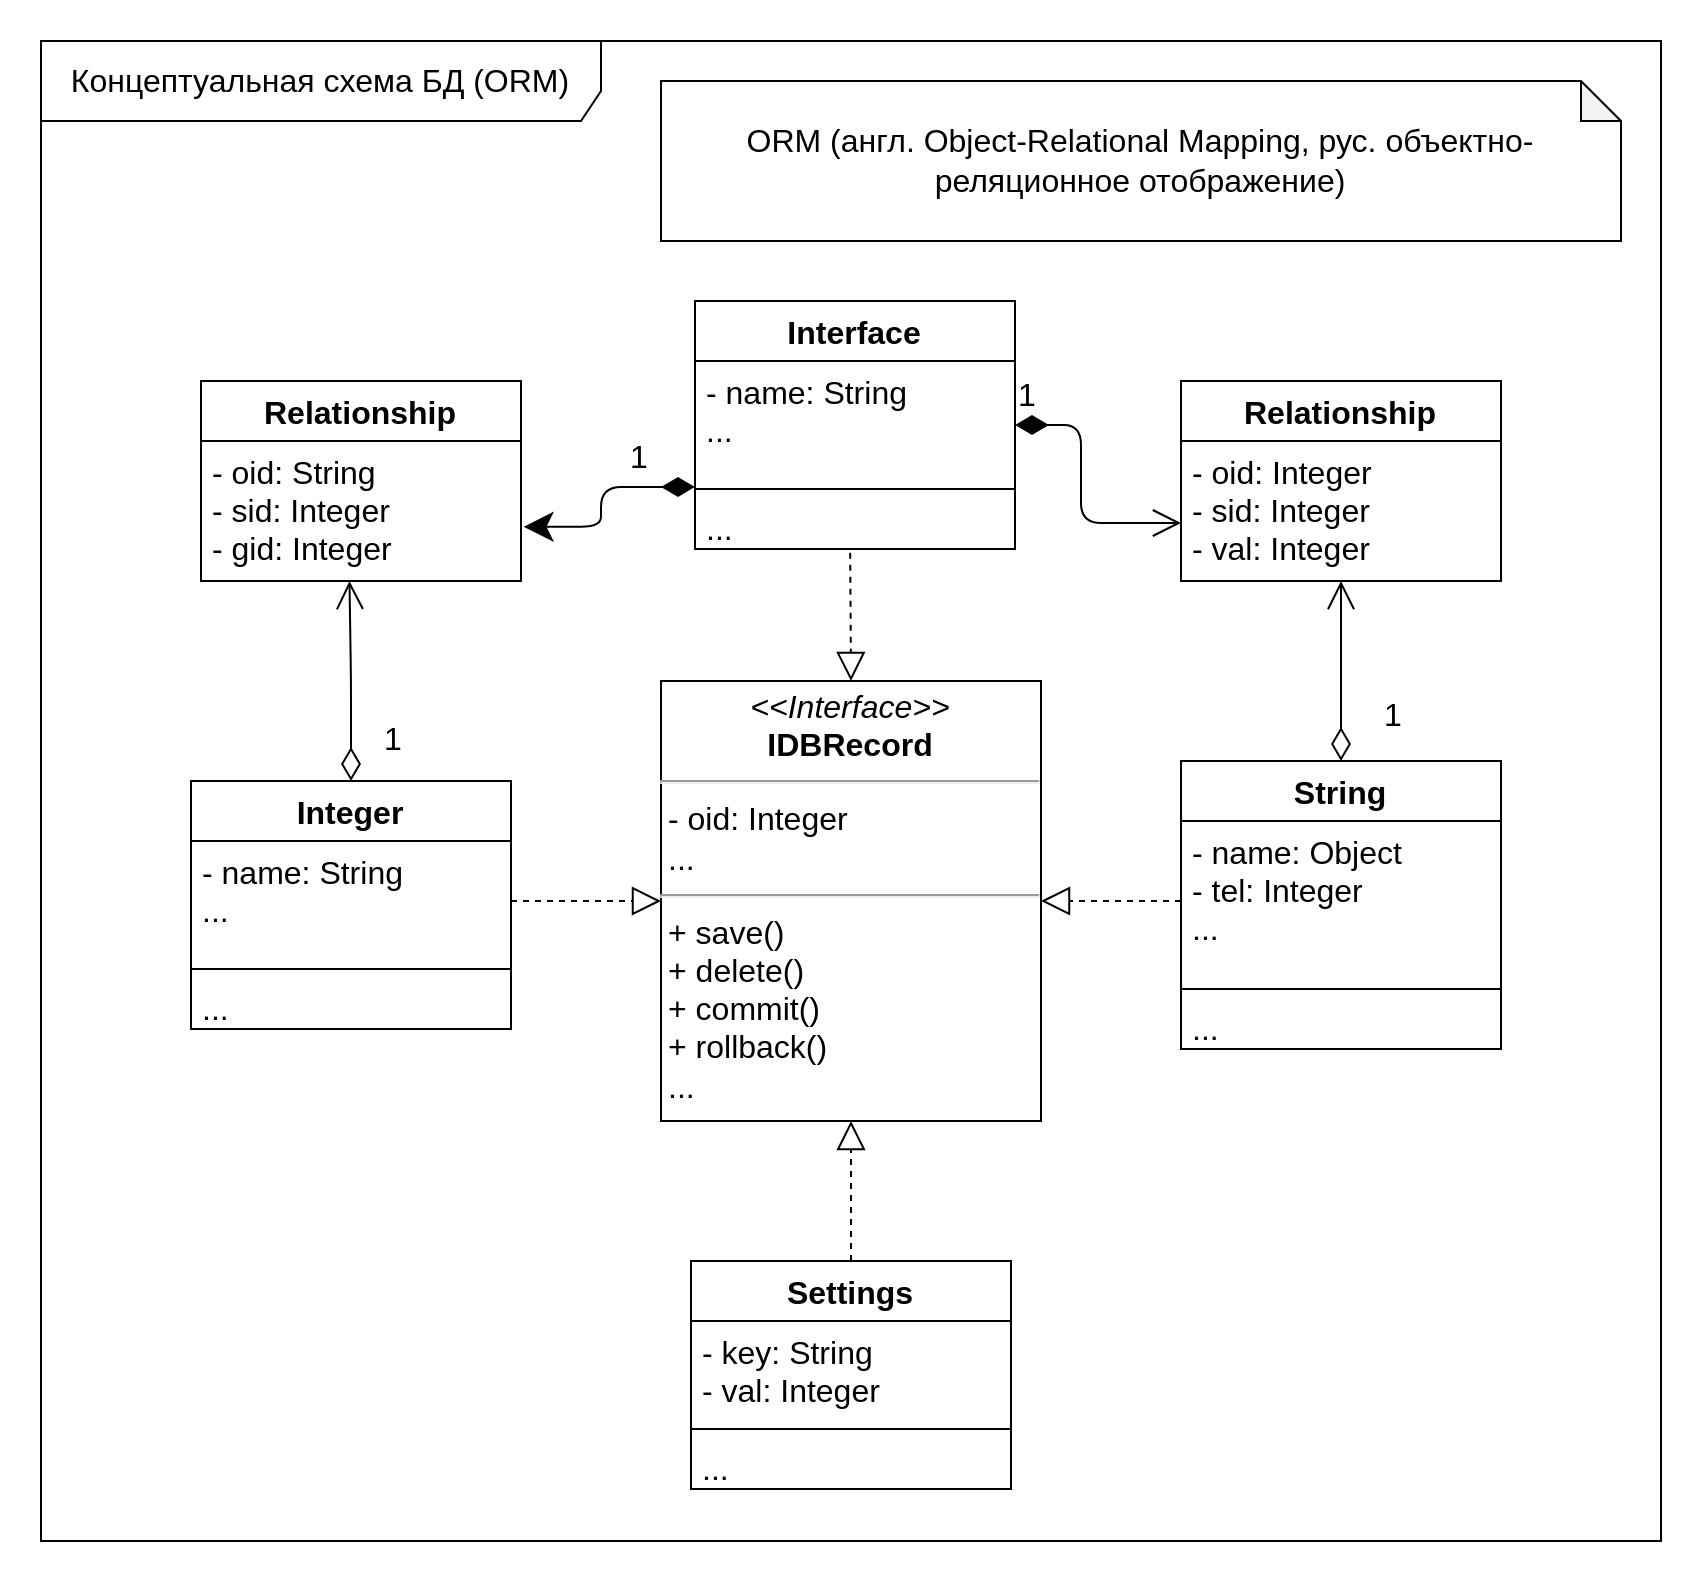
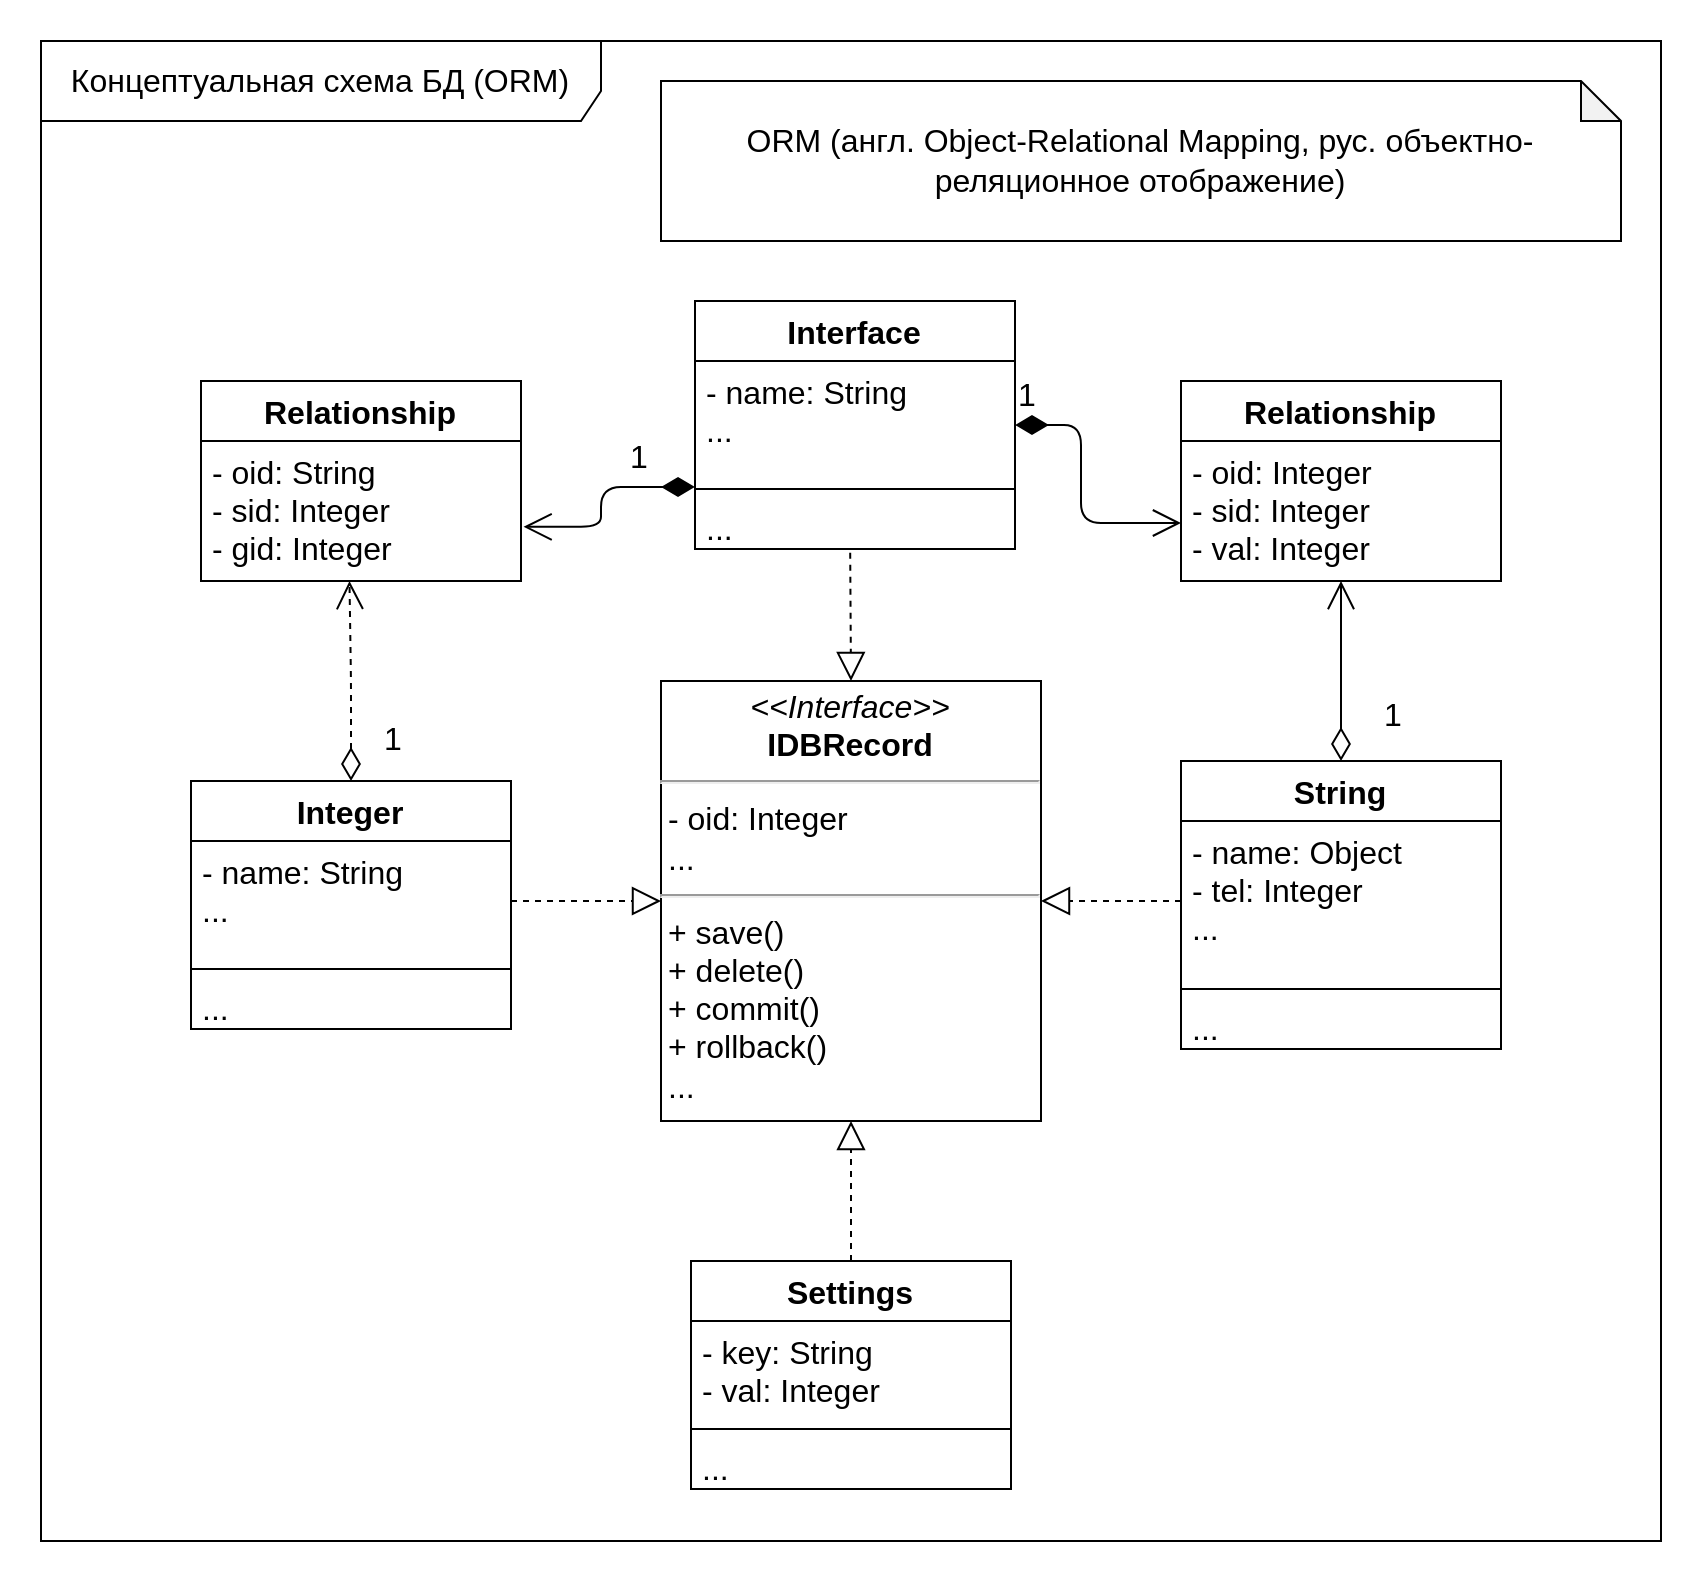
edge "Interface" -- "- oid: String - sid: Integer - gid: Integer": arrowhead classic -> open
edge "- oid: String - sid: Integer - gid: Integer" -- "Integer": style solid -> dashed
